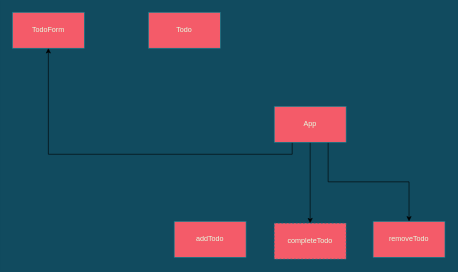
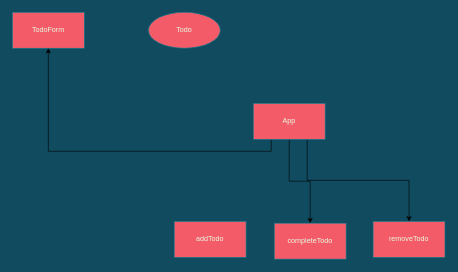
node "Todo": shape rectangle -> ellipse
node "App": moved (311, 125) -> (290, 122)
node "completeTodo": style dashed -> solid
